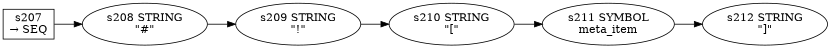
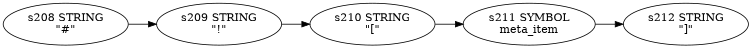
node "s207 → SEQ": removed
